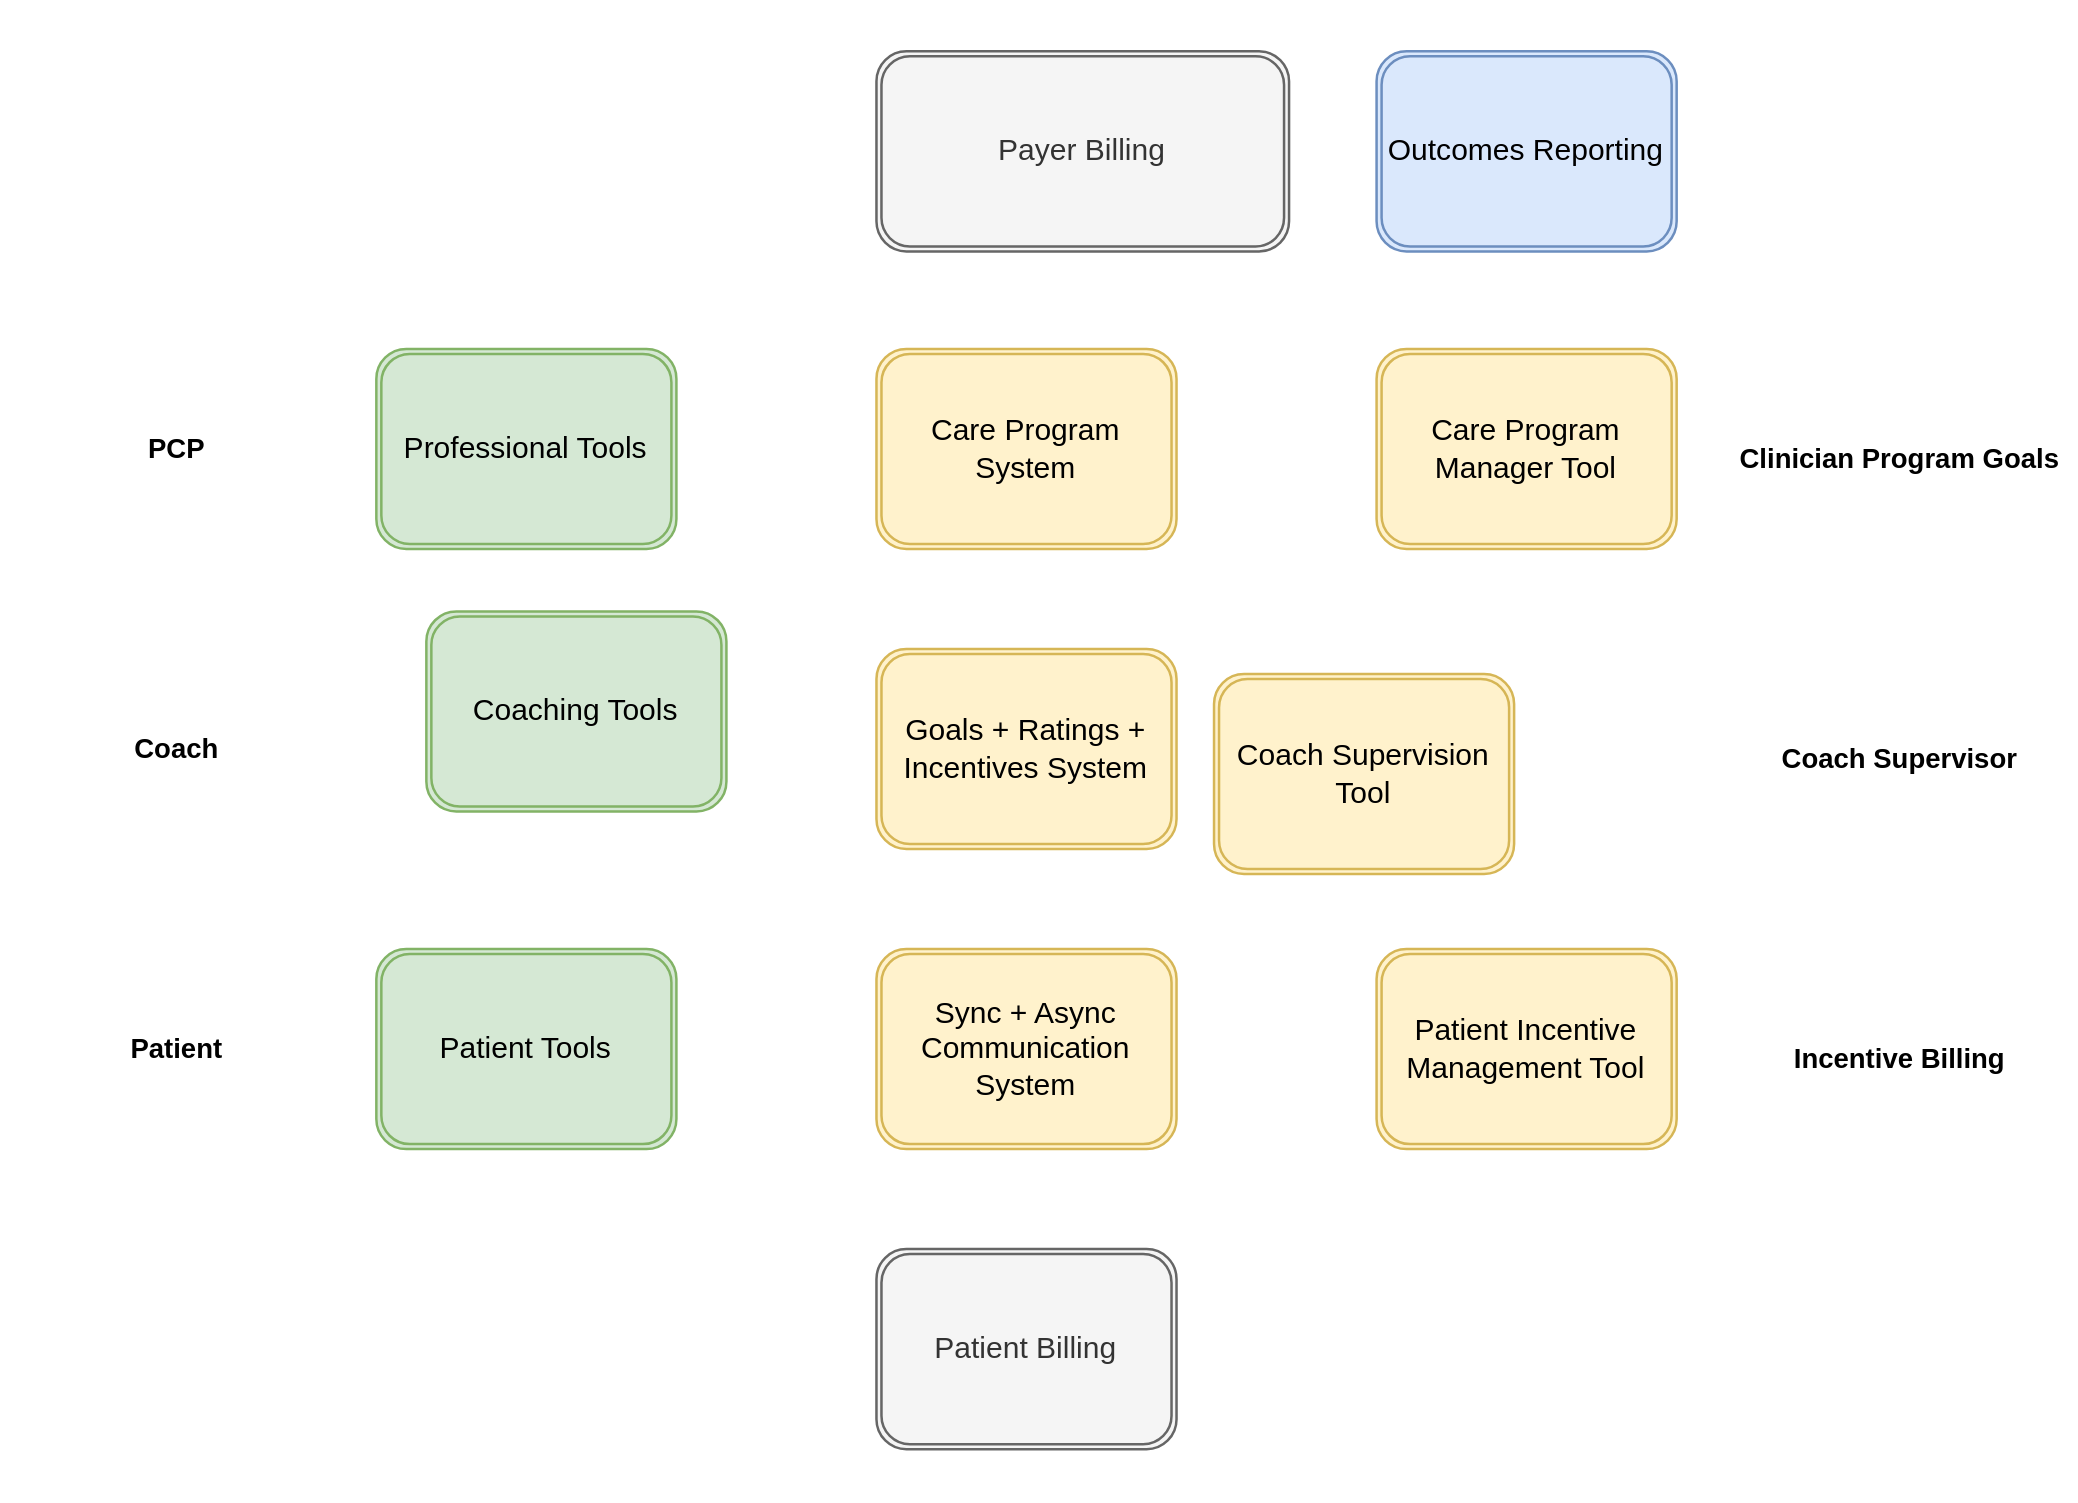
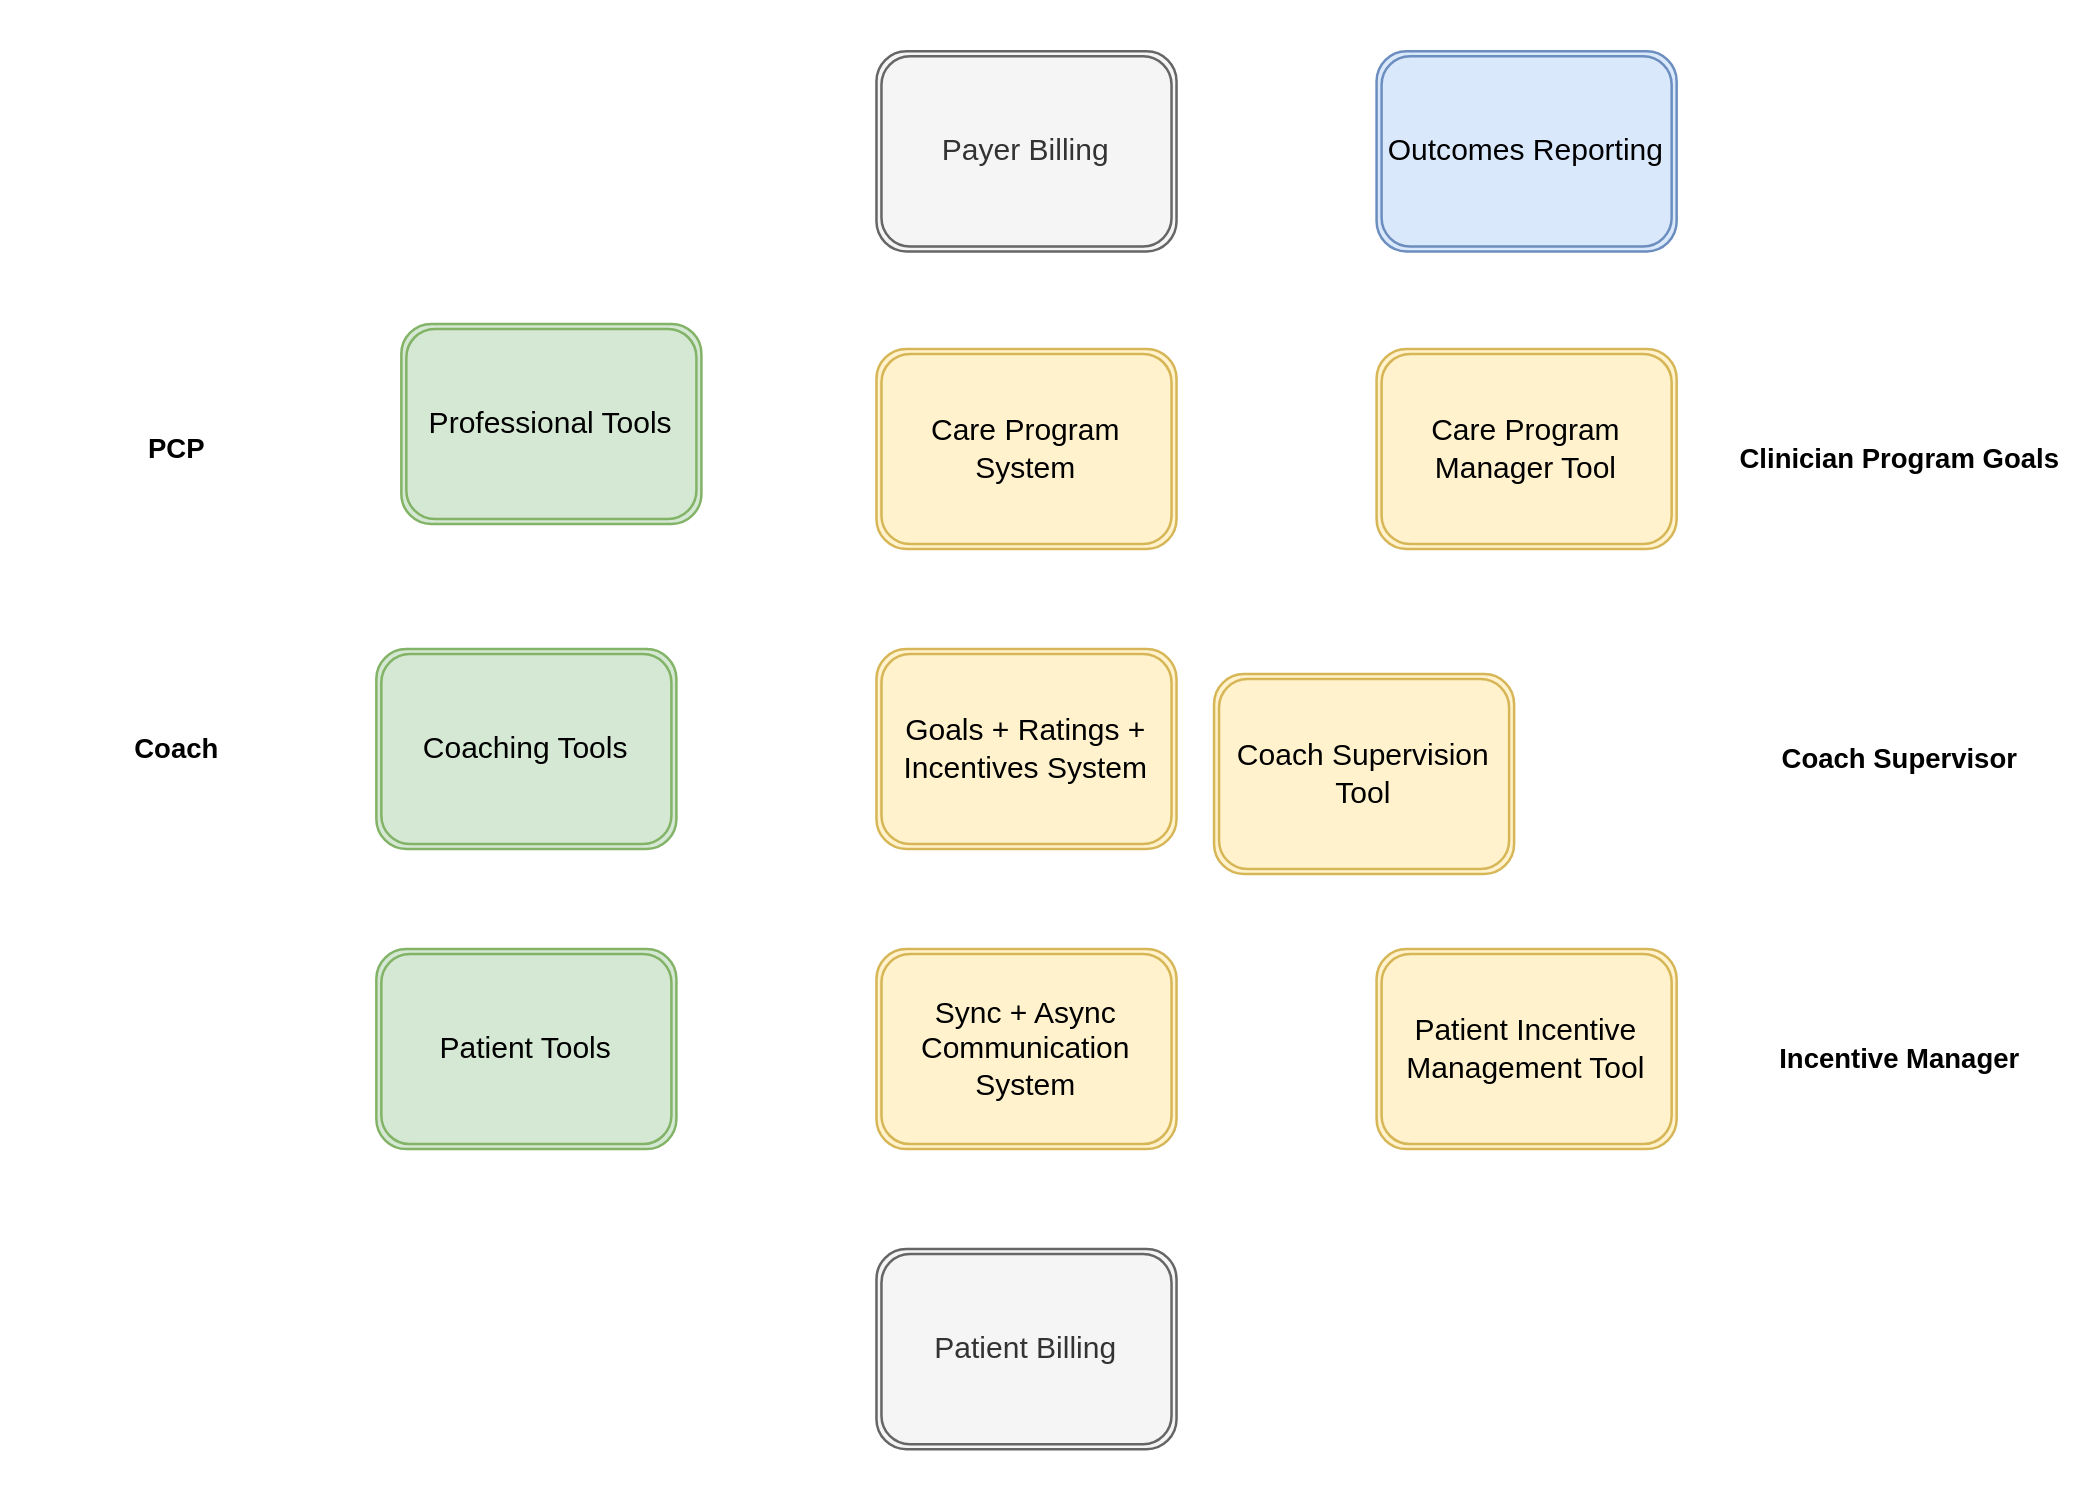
node "Payer Billing": size 413x200 -> 300x200
node "Professional Tools": moved (526, 449) -> (551, 424)
node "Coaching Tools": moved (576, 711) -> (526, 749)
node "Patient": removed
node "Incentive Billing": label "Incentive Billing" -> "Incentive Manager"
